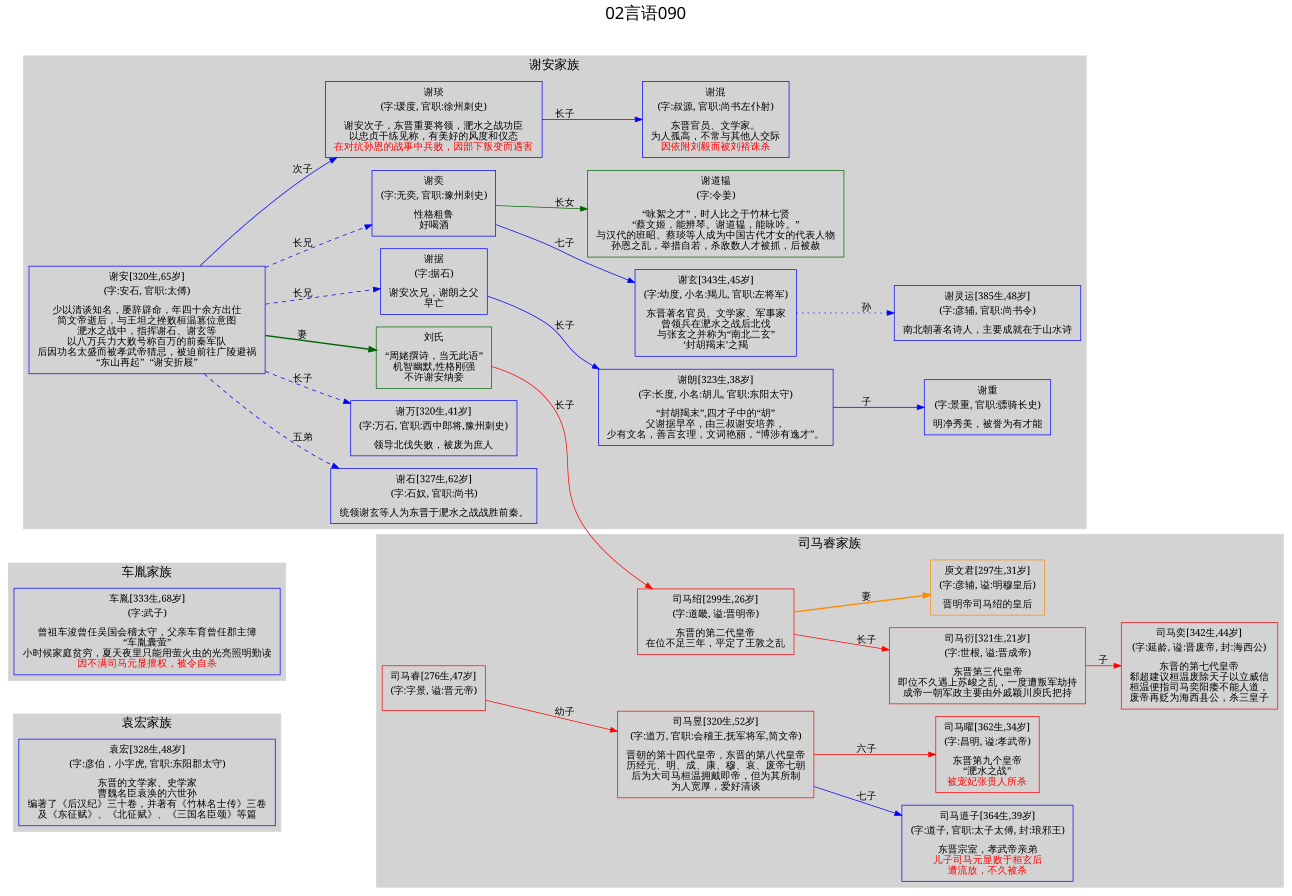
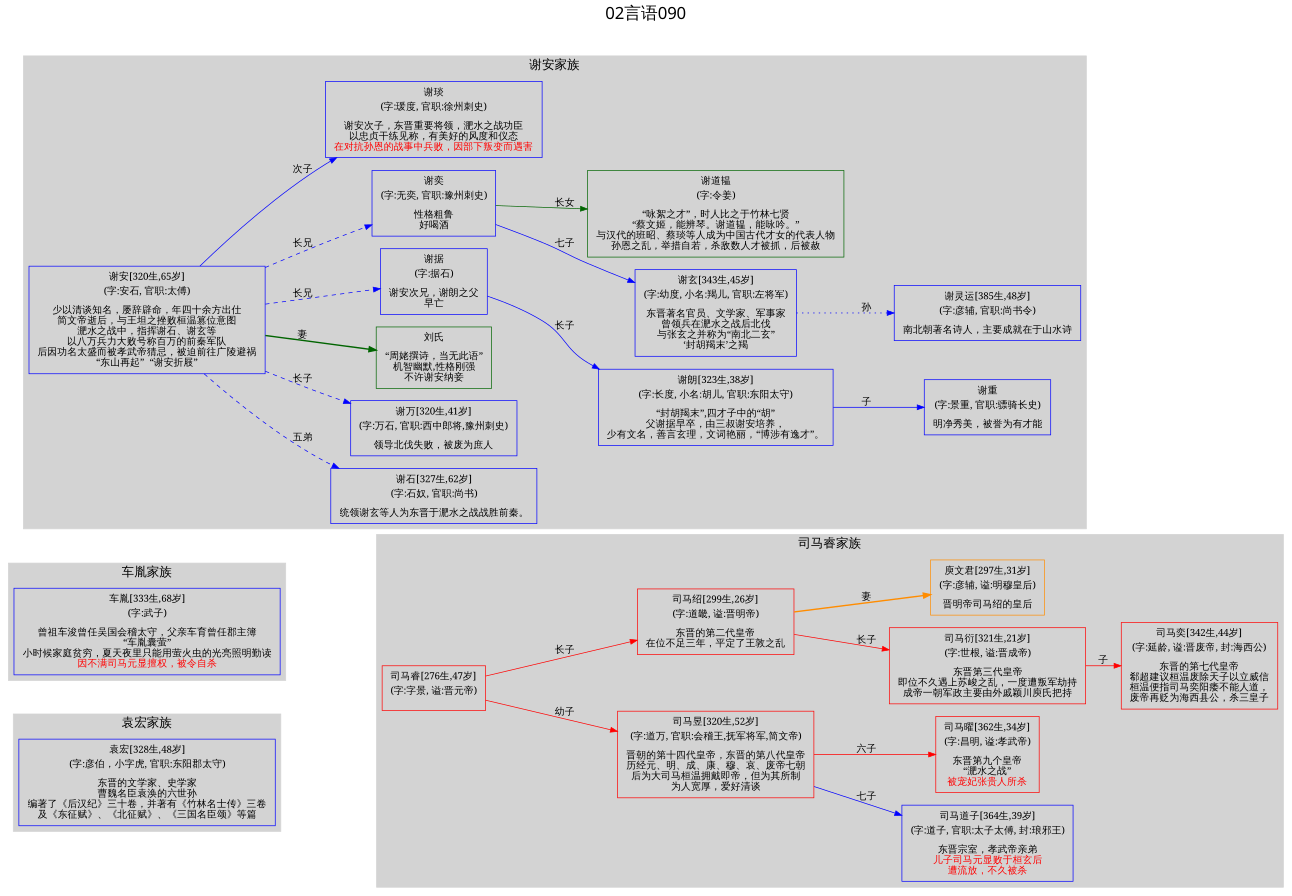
node "谢混": removed
edge "刘氏" -> "司马绍[299生,26岁]": now "司马睿[276生,47岁]" -> "司马绍[299生,26岁]"
